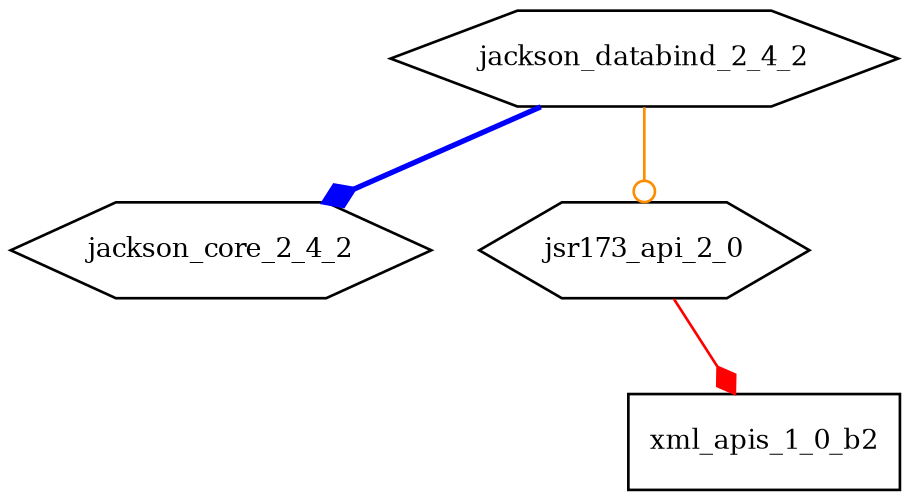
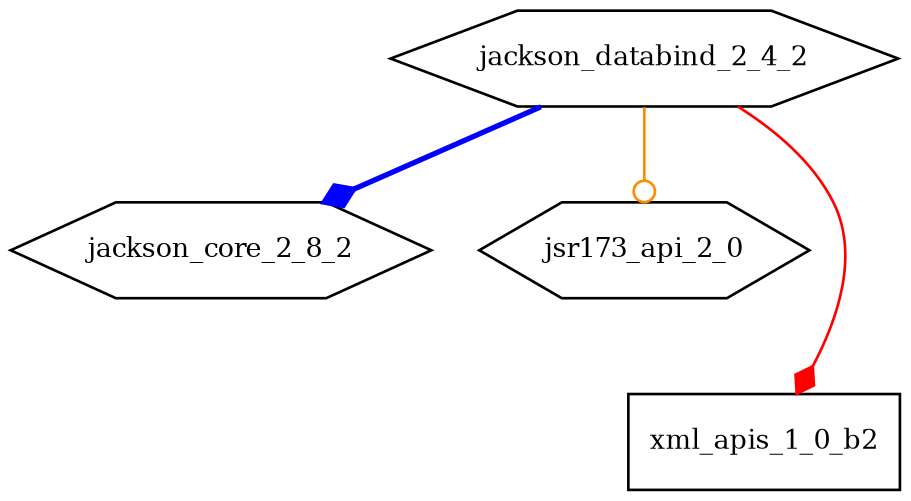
node "jackson_core_2_4_2": label "jackson_core_2_4_2" -> "jackson_core_2_8_2"
edge "jsr173_api_2_0" -> "xml_apis_1_0_b2": now "jackson_databind_2_4_2" -> "xml_apis_1_0_b2"
